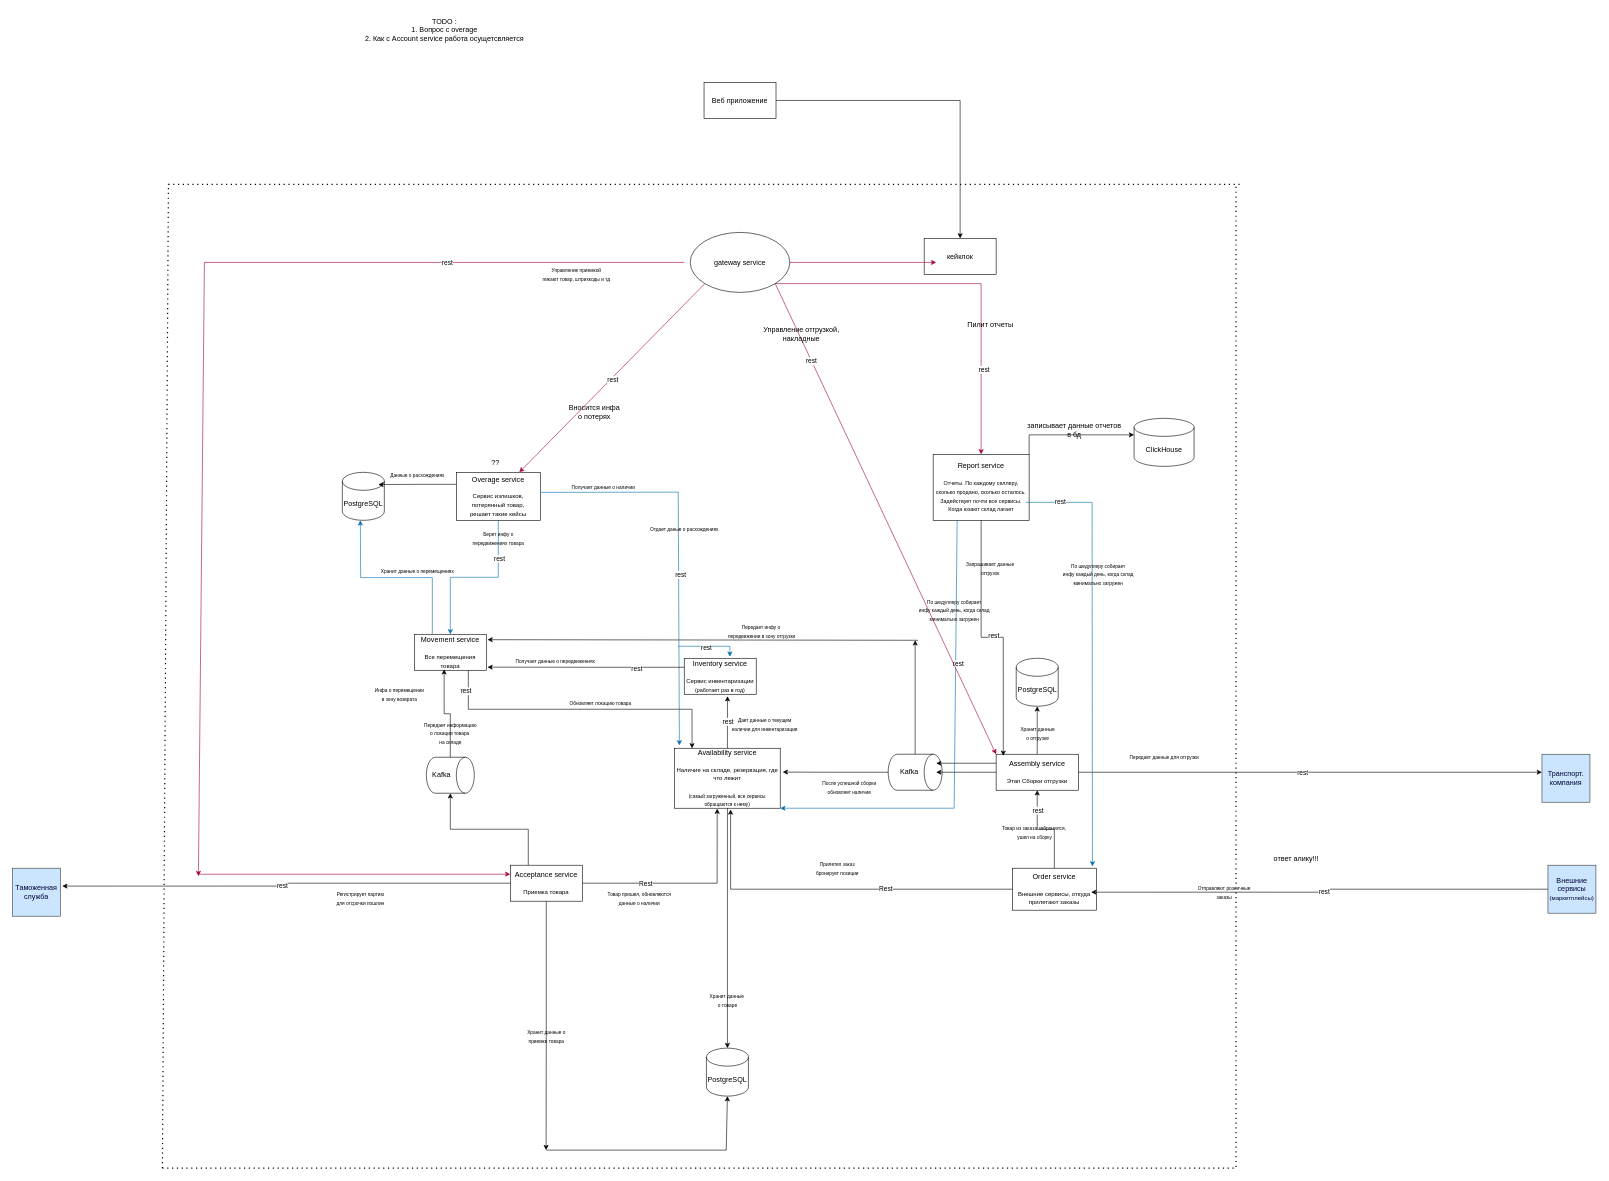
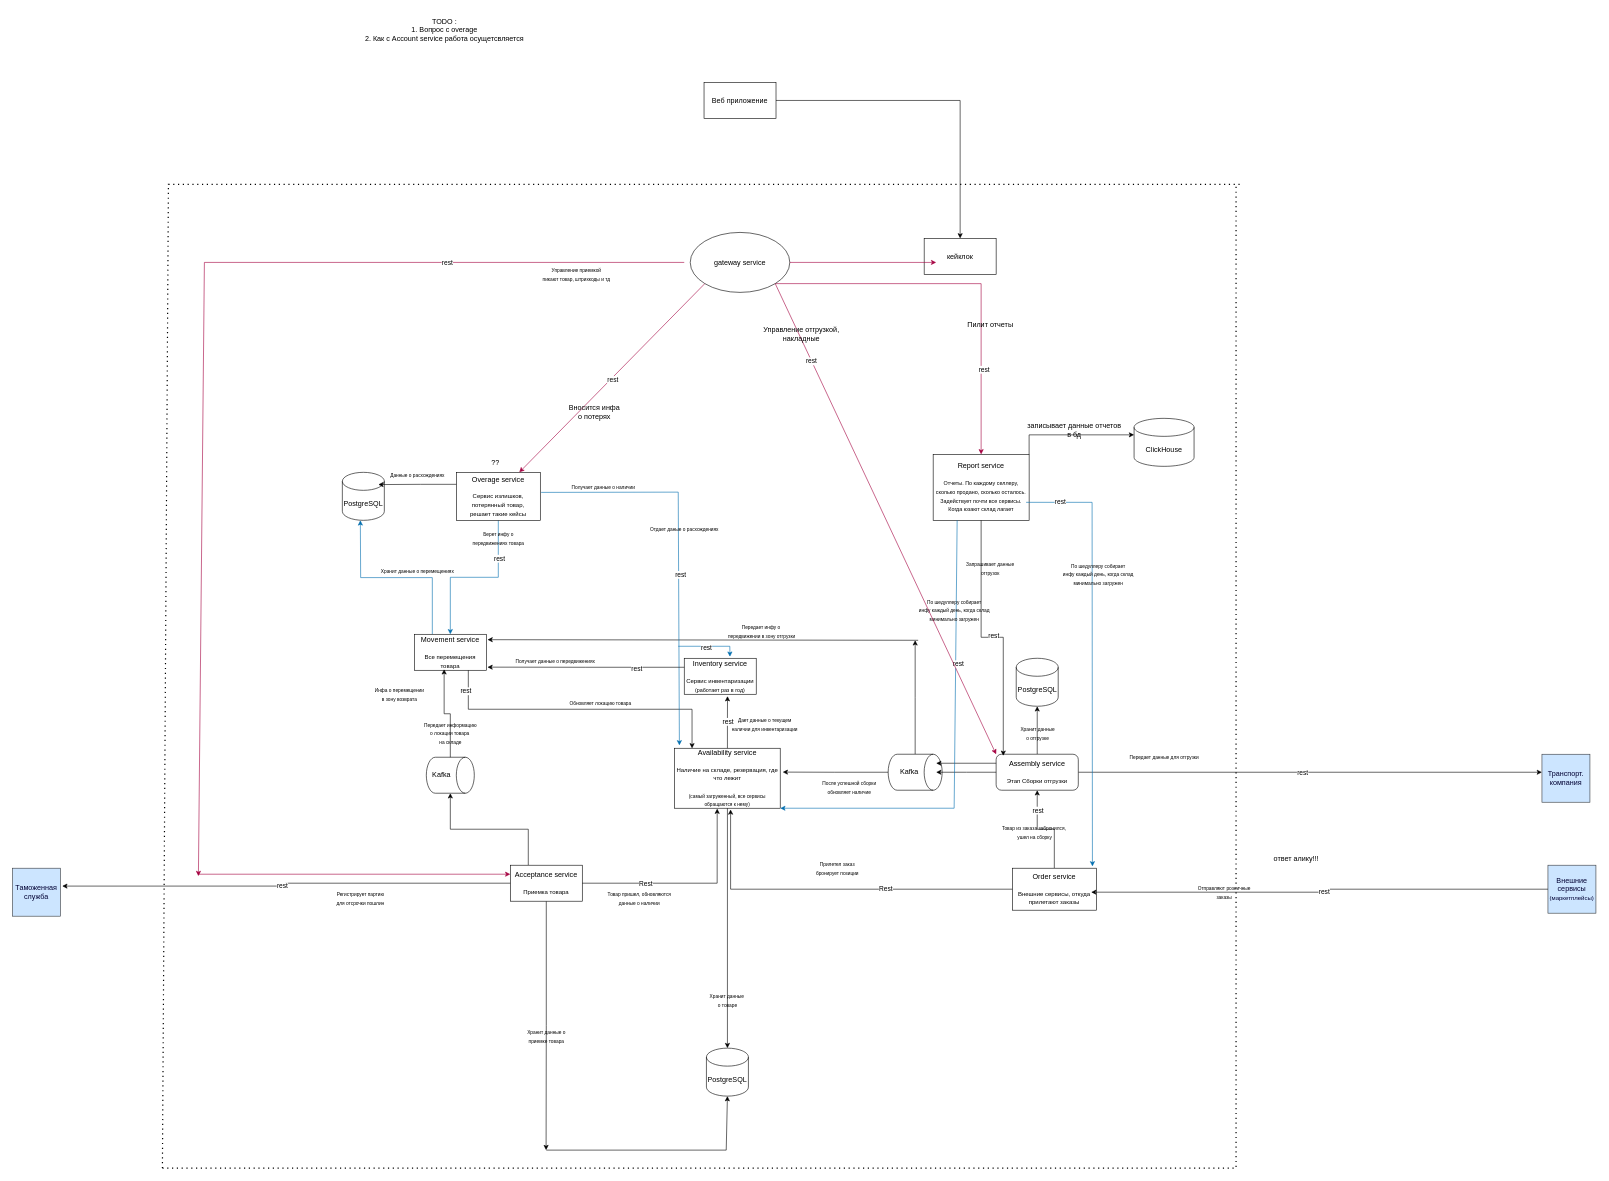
node "Assembly service Этап Сборки отгрузки": shape rectangle -> rounded rectangle
